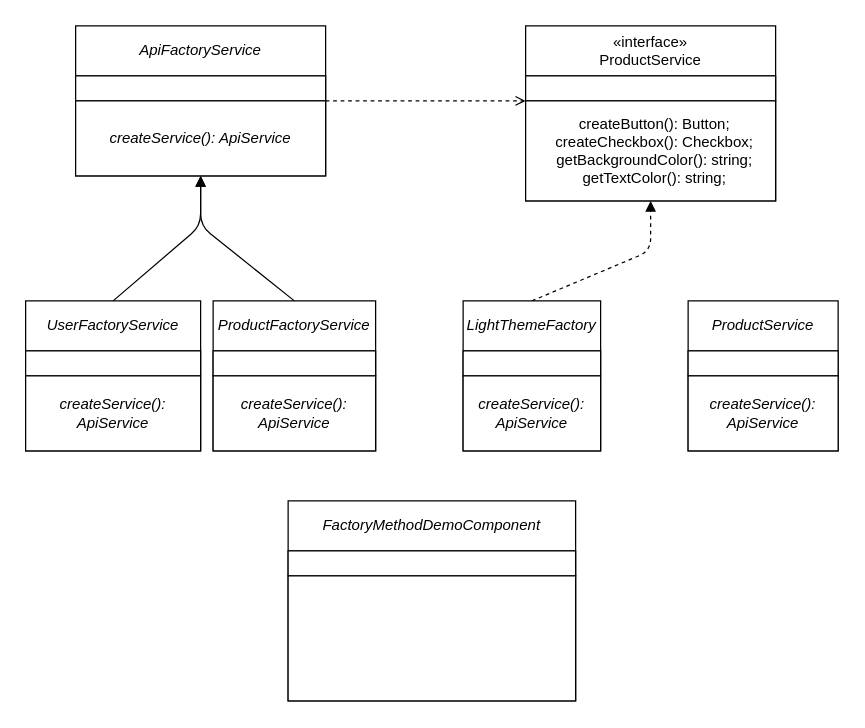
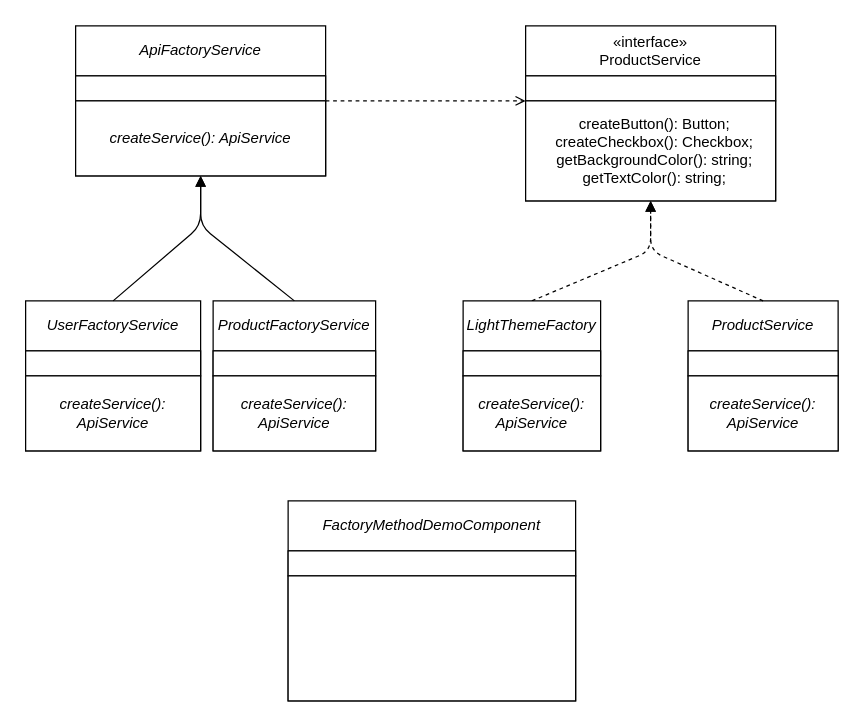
edge "ProductService" -> "«interface»ProductService": added
